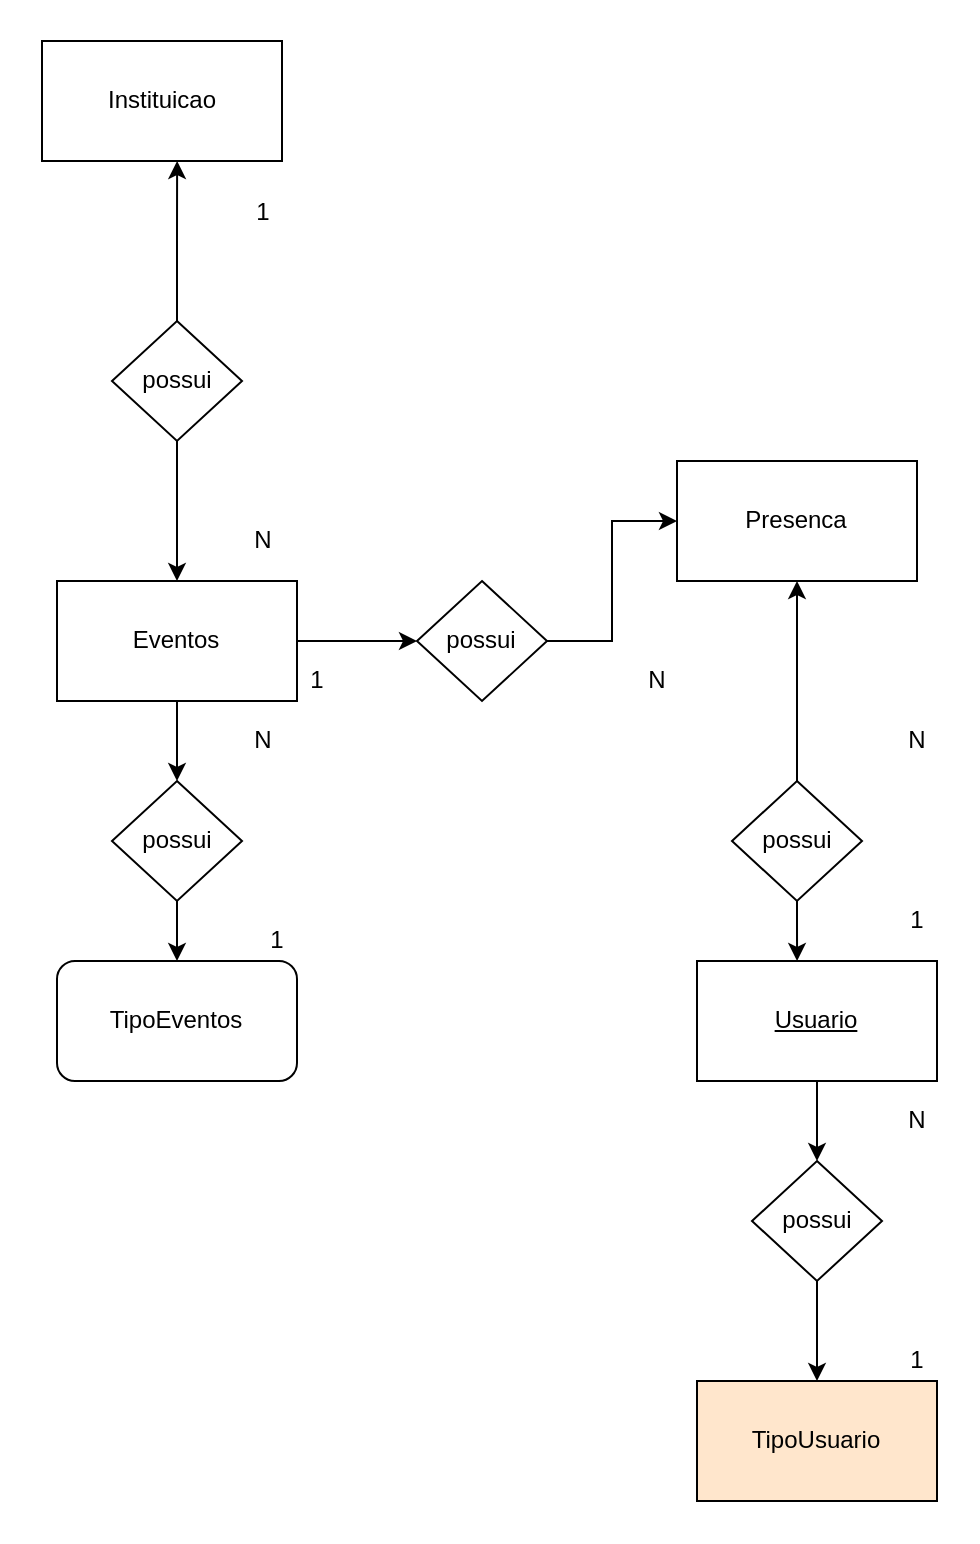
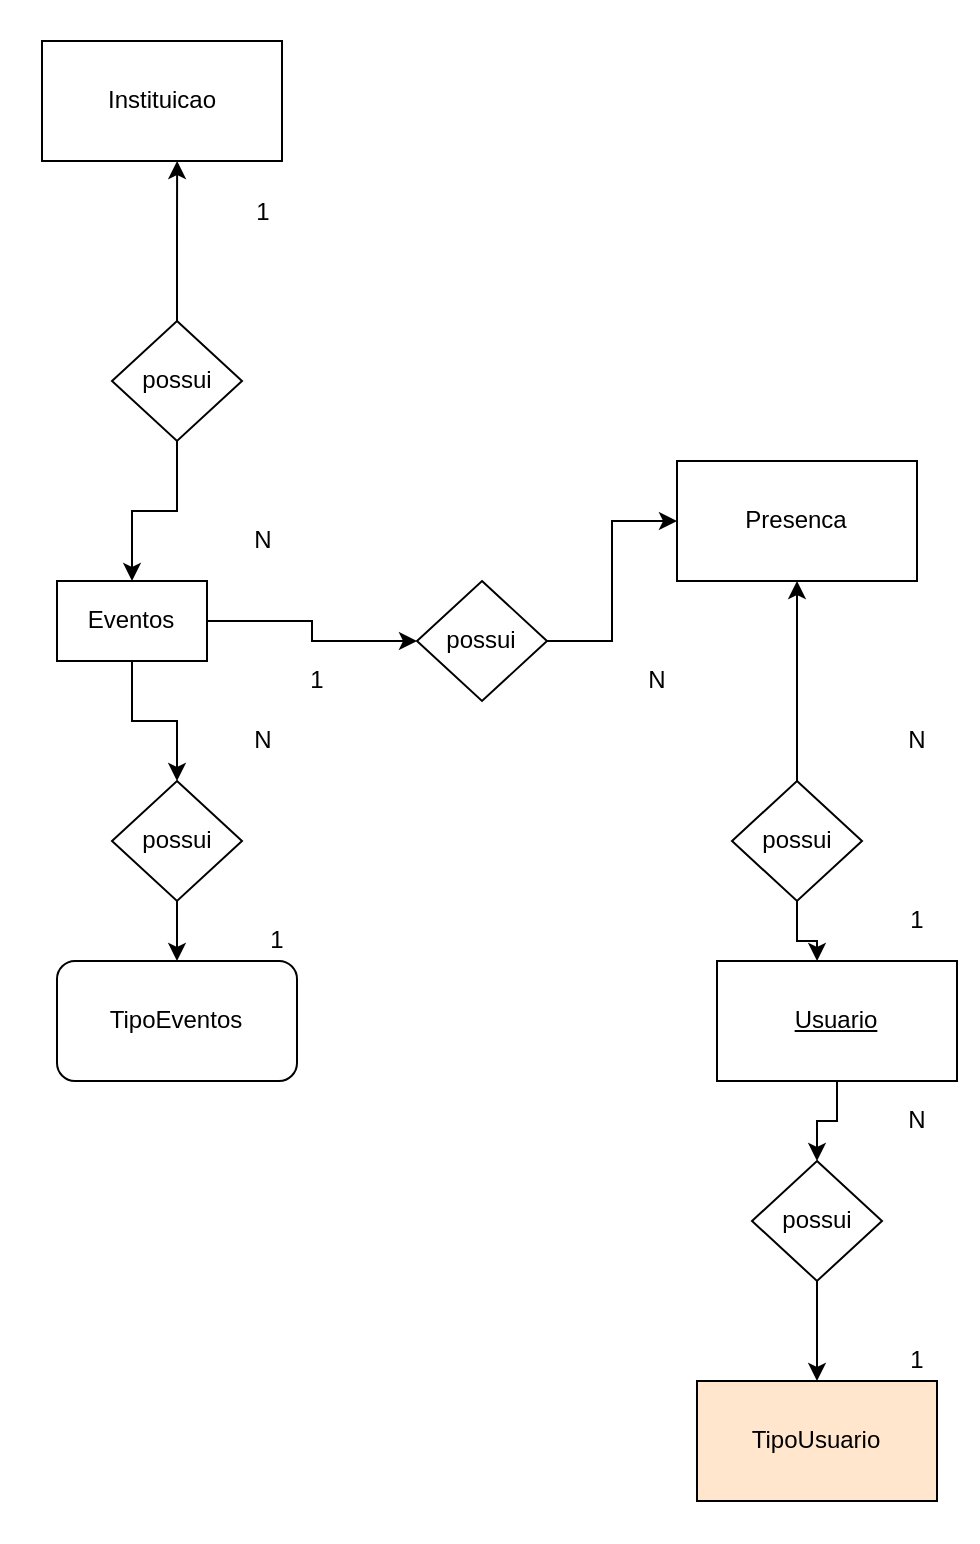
node "Eventos": size 240x120 -> 150x80
node "Usuario": moved (817, 1021) -> (837, 1021)
